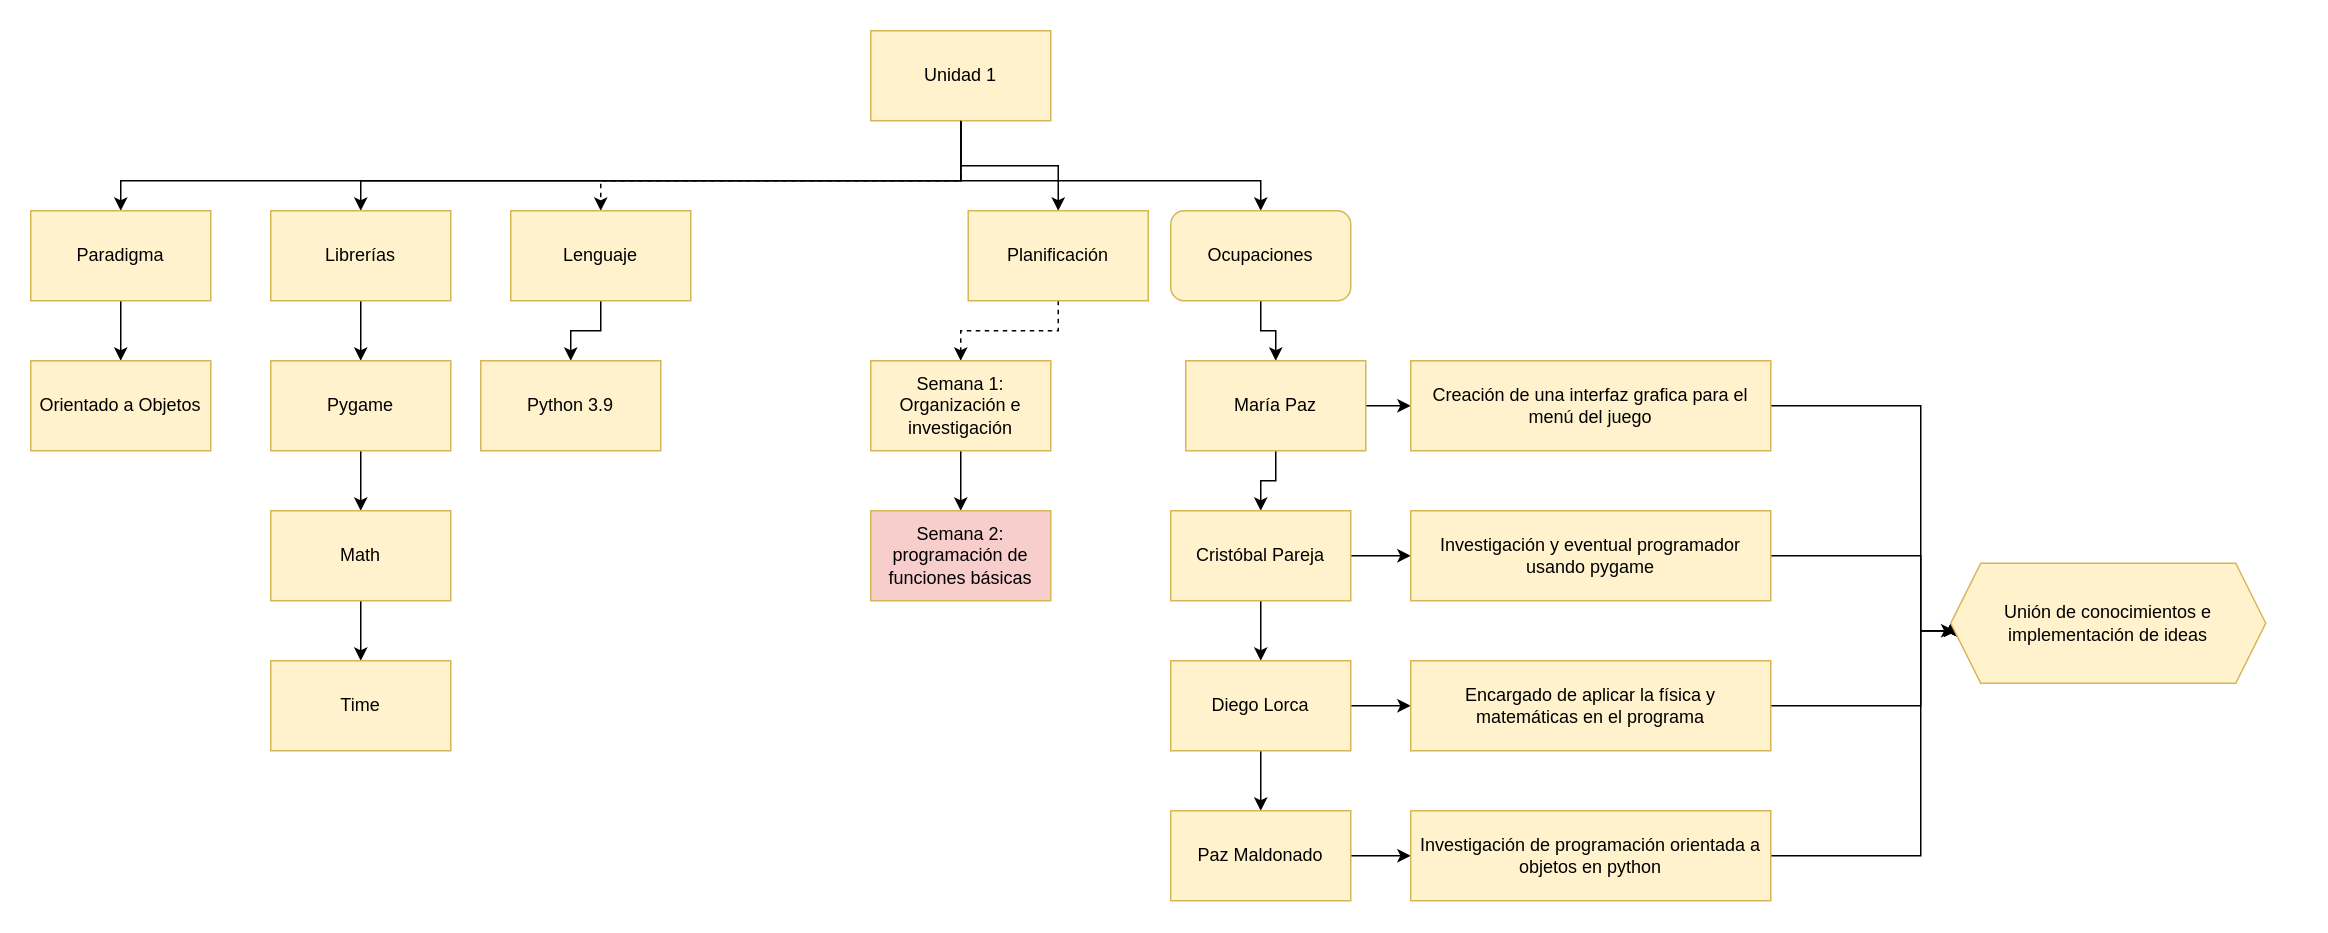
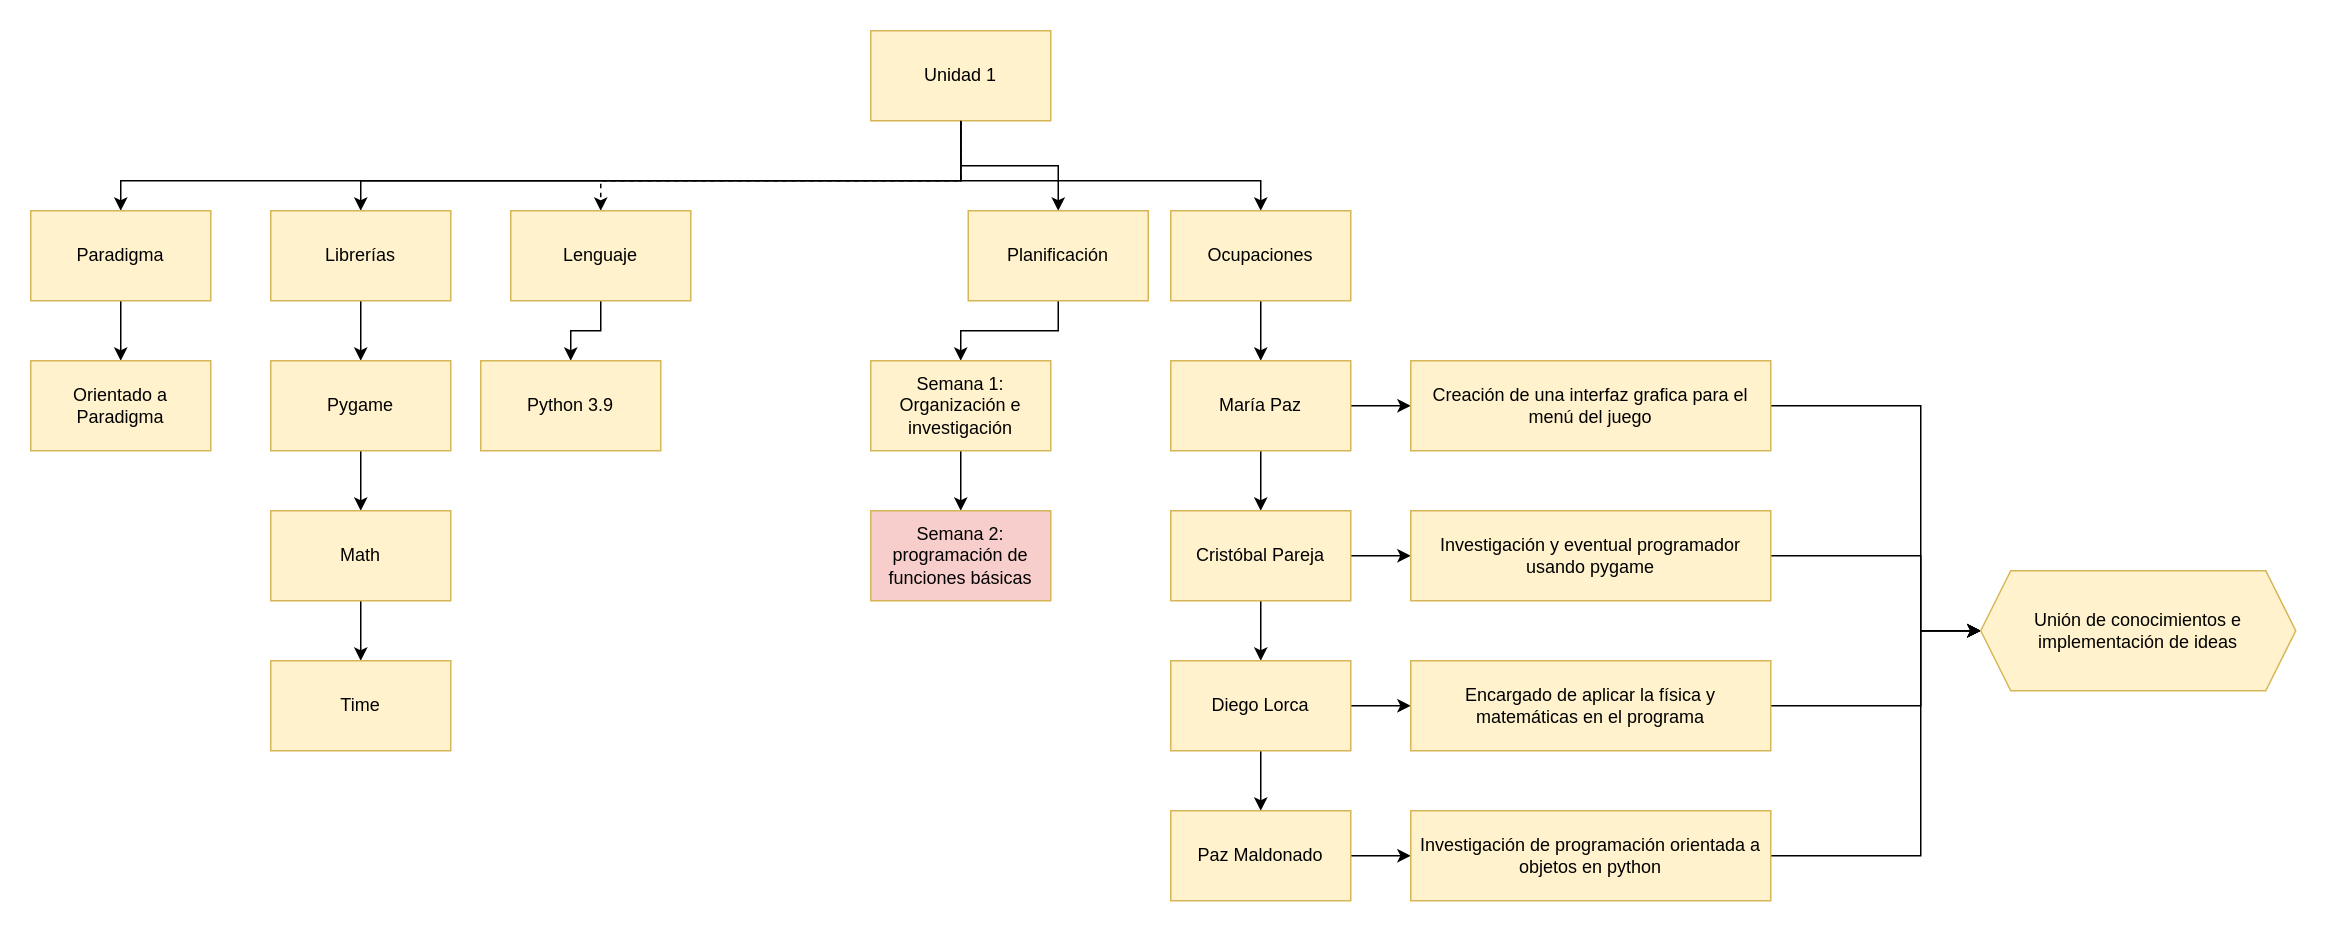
node "Ocupaciones": shape rounded rectangle -> rectangle
edge "Planificación" -> "Semana 1: Organización e investigación": style dashed -> solid
node "Orientado a Objetos": label "Orientado a Objetos" -> "Orientado a Paradigma"
node "María Paz": moved (1276, 406) -> (1261, 406)
node "Unión de conocimientos e implementación de ideas": moved (2108, 623) -> (2138, 631)
